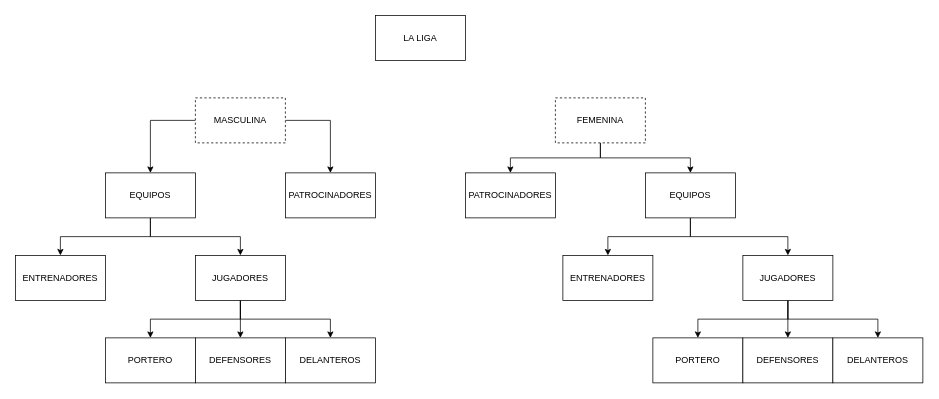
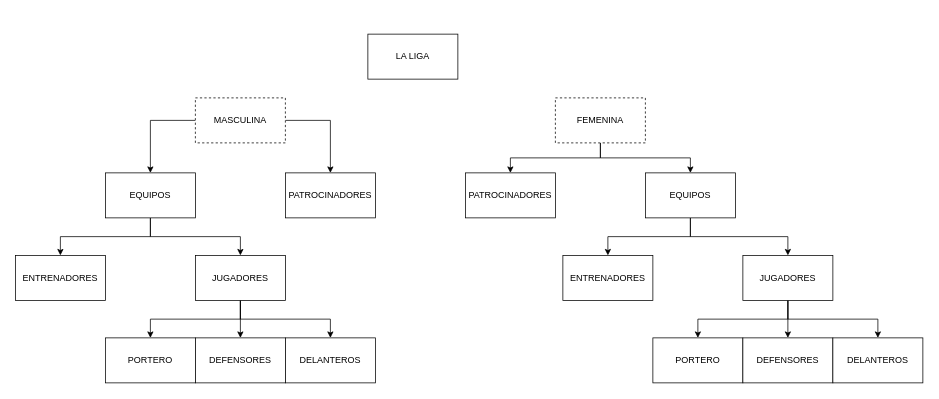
node "LA LIGA": moved (420, 38) -> (413, 57)
